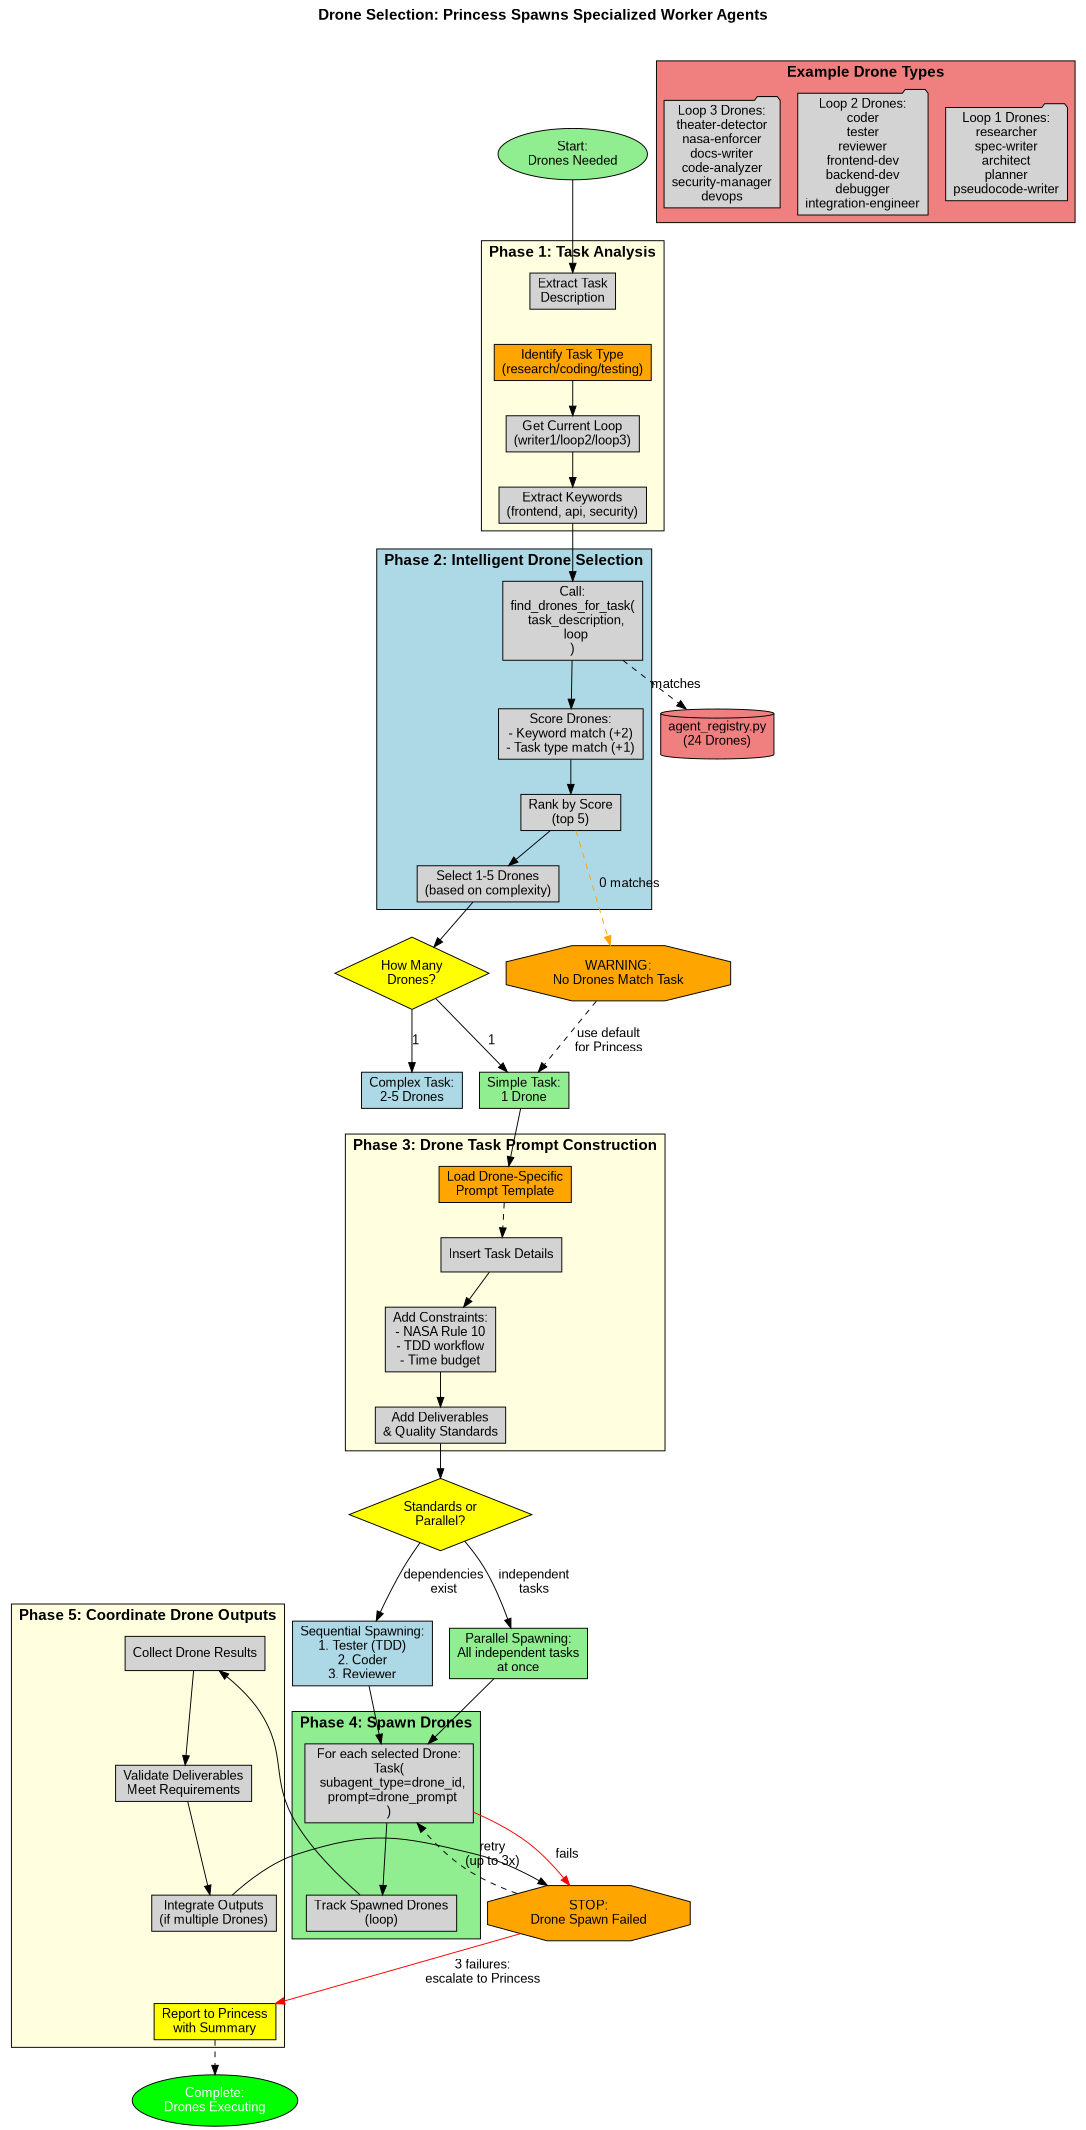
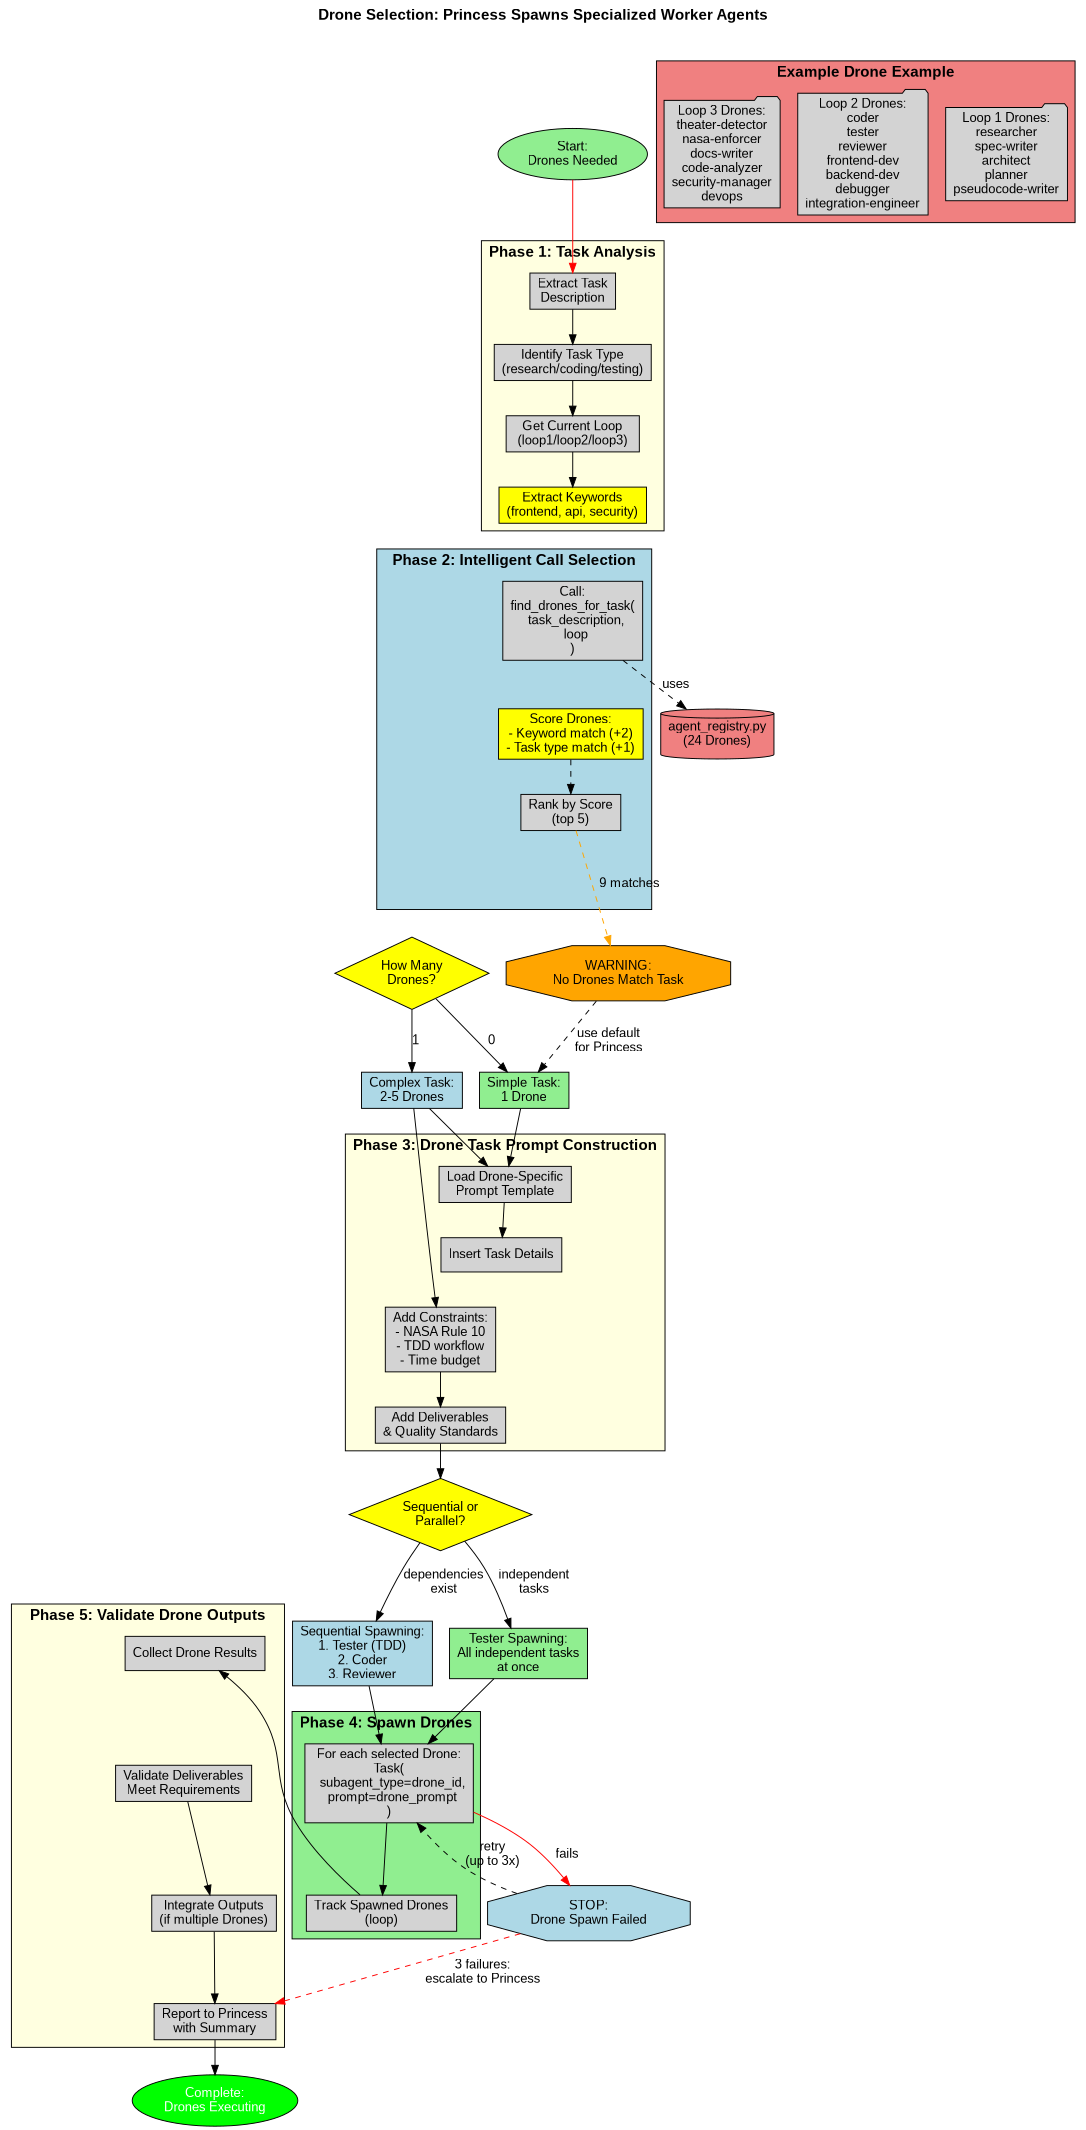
cluster "Example Drone Types": label "Example Drone Types" -> "Example Drone Example"
edge "Start: Drones Needed" -> "Extract Task Description": color black -> red
edge "Extract Task Description" -> "Identify Task Type (research/coding/testing)": added
node "Identify Task Type (research/coding/testing)": fillcolor orange -> lightgrey
node "Get Current Loop (writer1/loop2/loop3)": label "Get Current Loop (writer1/loop2/loop3)" -> "Get Current Loop (loop1/loop2/loop3)"
node "Extract Keywords (frontend, api, security)": fillcolor lightgrey -> yellow
edge "Extract Keywords (frontend, api, security)" -> "Call: find_drones_for_task( task_description, loop )": removed
cluster "Phase 2: Intelligent Drone Selection": label "Phase 2: Intelligent Drone Selection" -> "Phase 2: Intelligent Call Selection"
edge "Call: find_drones_for_task( task_description, loop )" -> "Score Drones: - Keyword match (+2) - Task type match (+1)": removed
edge "Call: find_drones_for_task( task_description, loop )" -> "agent_registry.py (24 Drones)": label "matches" -> "uses"
node "Score Drones: - Keyword match (+2) - Task type match (+1)": fillcolor lightgrey -> yellow
edge "Score Drones: - Keyword match (+2) - Task type match (+1)" -> "Rank by Score (top 5)": style solid -> dashed
node "Select 1-5 Drones (based on complexity)": removed
edge "Rank by Score (top 5)" -> "WARNING: No Drones Match Task": label "0 matches" -> "9 matches"
edge "How Many Drones?" -> "Simple Task: 1 Drone": label "1" -> "0"
edge "Complex Task: 2-5 Drones" -> "Load Drone-Specific Prompt Template": added
node "Load Drone-Specific Prompt Template": fillcolor orange -> lightgrey
edge "Load Drone-Specific Prompt Template" -> "Insert Task Details": style dashed -> solid
edge "Insert Task Details" -> "Add Constraints: - NASA Rule 10 - TDD workflow - Time budget": now "Complex Task: 2-5 Drones" -> "Add Constraints: - NASA Rule 10 - TDD workflow - Time budget"
node "Standards or Parallel?": label "Standards or Parallel?" -> "Sequential or Parallel?"
cluster "Phase 5: Coordinate Drone Outputs": label "Phase 5: Coordinate Drone Outputs" -> "Phase 5: Validate Drone Outputs"
node "Parallel Spawning: All independent tasks at once": label "Parallel Spawning: All independent tasks at once" -> "Tester Spawning: All independent tasks at once"
edge "Collect Drone Results" -> "Validate Deliverables Meet Requirements": removed
edge "Integrate Outputs (if multiple Drones)" -> "STOP: Drone Spawn Failed": now "Integrate Outputs (if multiple Drones)" -> "Report to Princess with Summary"
node "STOP: Drone Spawn Failed": fillcolor orange -> lightblue
edge "STOP: Drone Spawn Failed" -> "Report to Princess with Summary": style solid -> dashed
node "Report to Princess with Summary": fillcolor yellow -> lightgrey
edge "Report to Princess with Summary" -> "Complete: Drones Executing": style dashed -> solid
